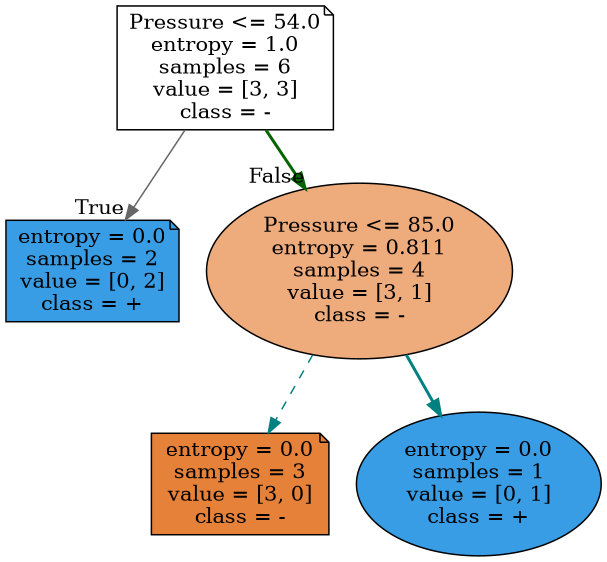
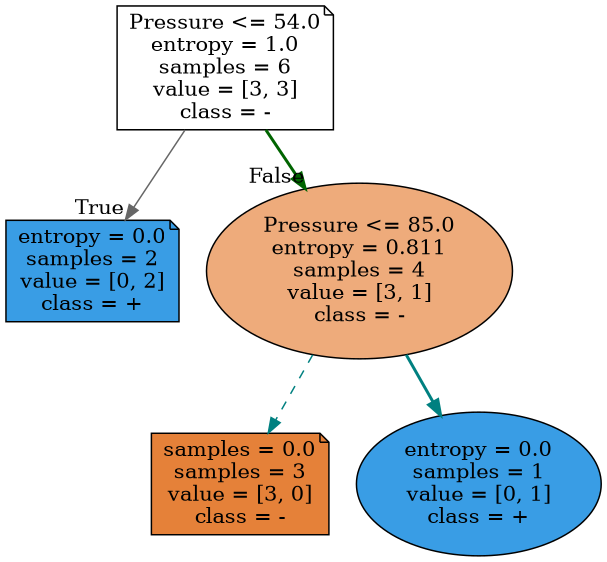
node "entropy = 0.0 samples = 3 value = [3, 0] class = -": label "entropy = 0.0 samples = 3 value = [3, 0] class = -" -> "samples = 0.0 samples = 3 value = [3, 0] class = -"
